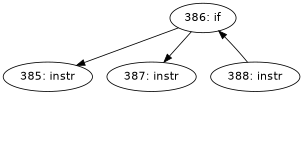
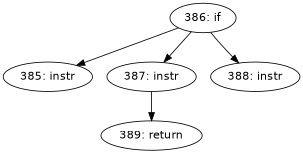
edge "388: instr" -> "386: if": reversed
node "389: return": added
